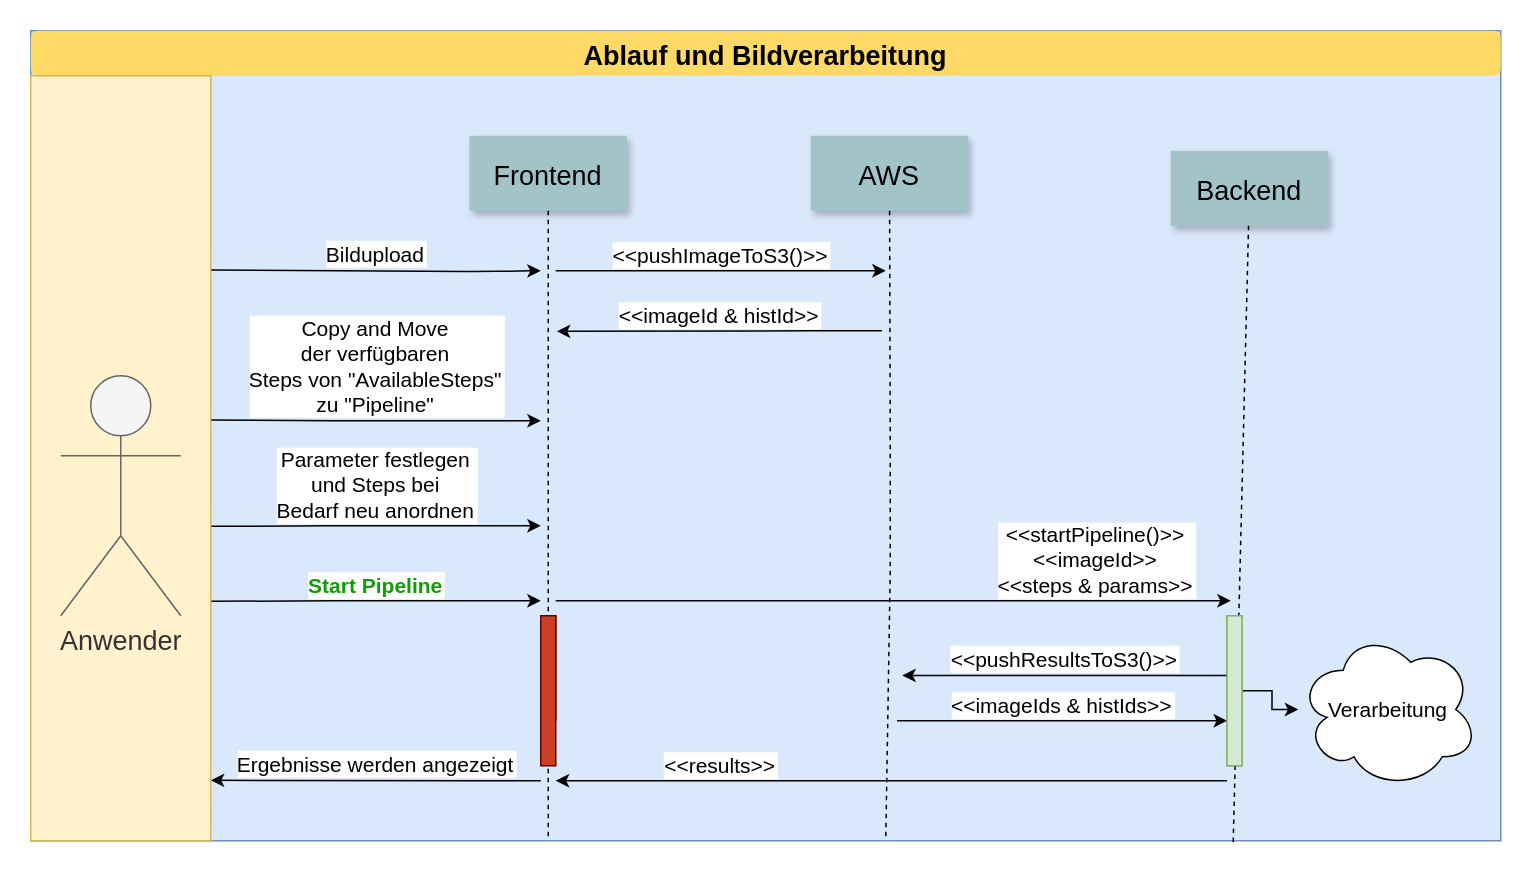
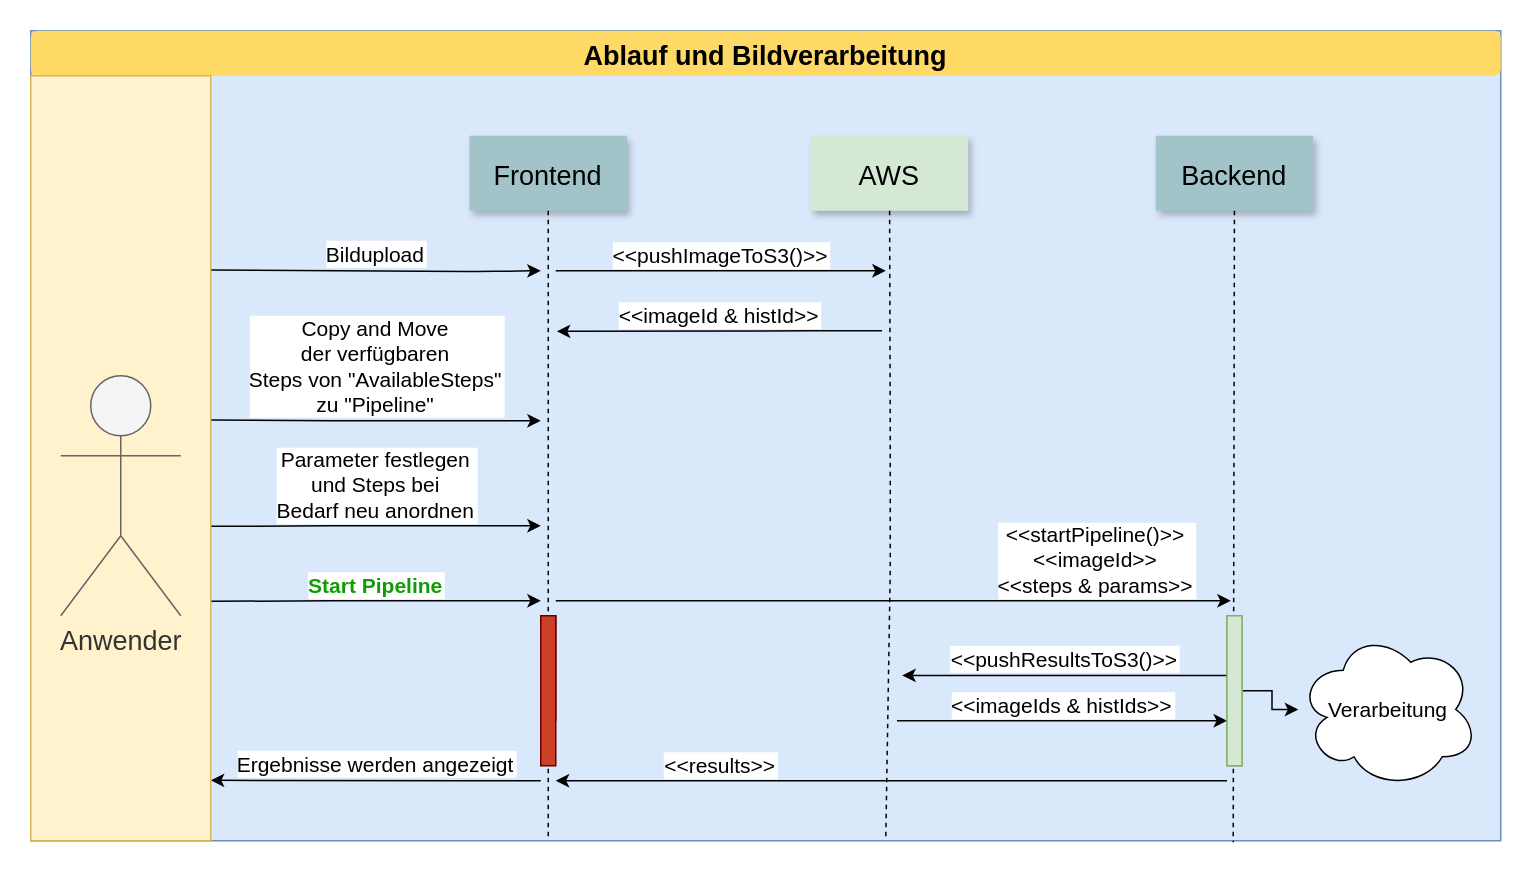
node "AWS": fillcolor #a2c4c9 -> #d5e8d4
node "Backend": moved (1250, 188) -> (1235, 173)
